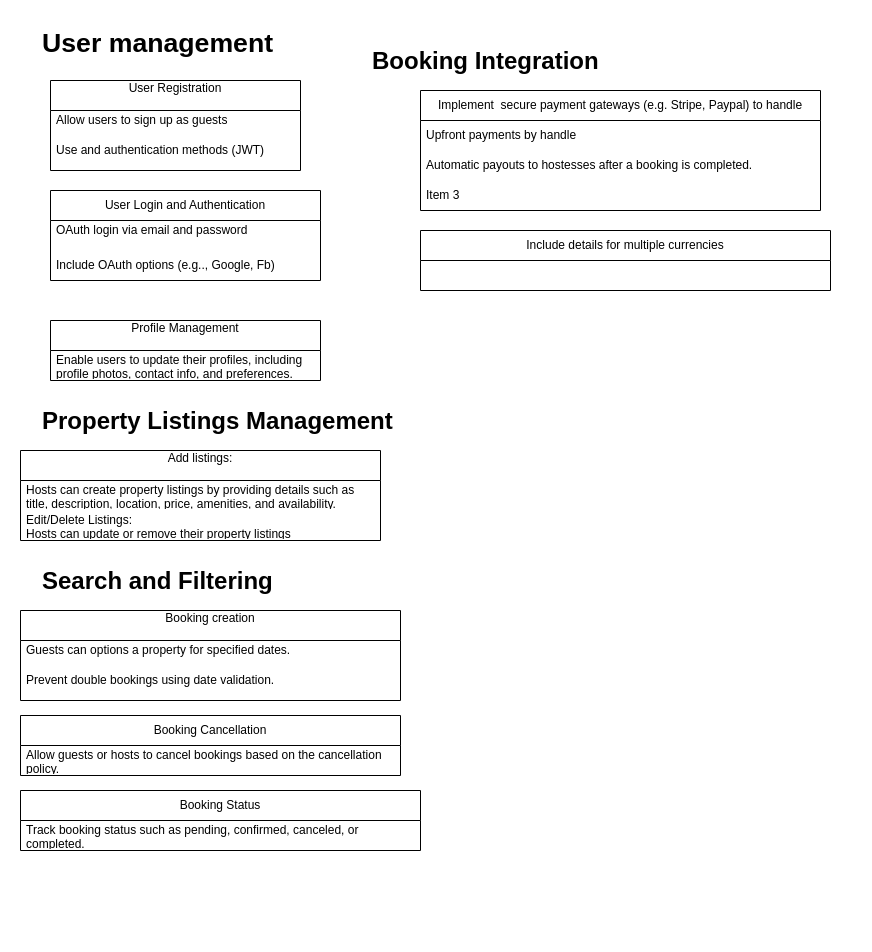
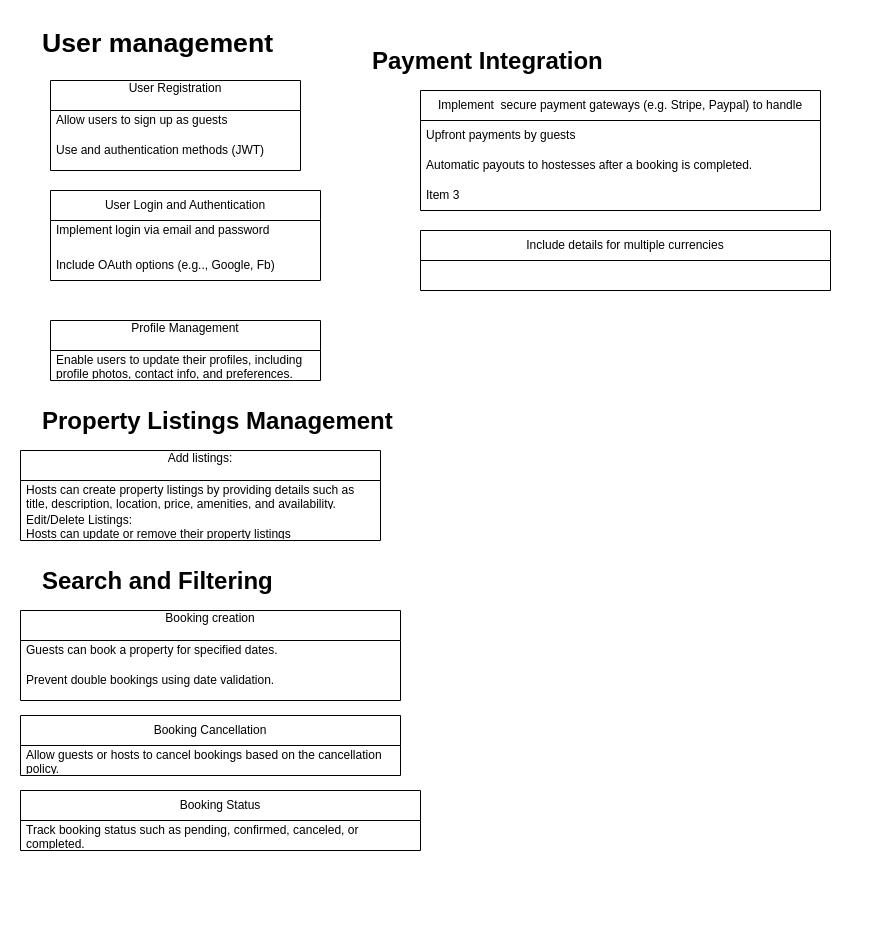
node "Booking Integration": label "Booking Integration" -> "Payment Integration"
node "Upfront payments by handle": label "Upfront payments by handle" -> "Upfront payments by guests"
node "OAuth login via email and password": label "OAuth login via email and password" -> "Implement login via email and password"
node "Guests can options a property for specified dates.": label "Guests can options a property for specified dates." -> "Guests can book a property for specified dates."
